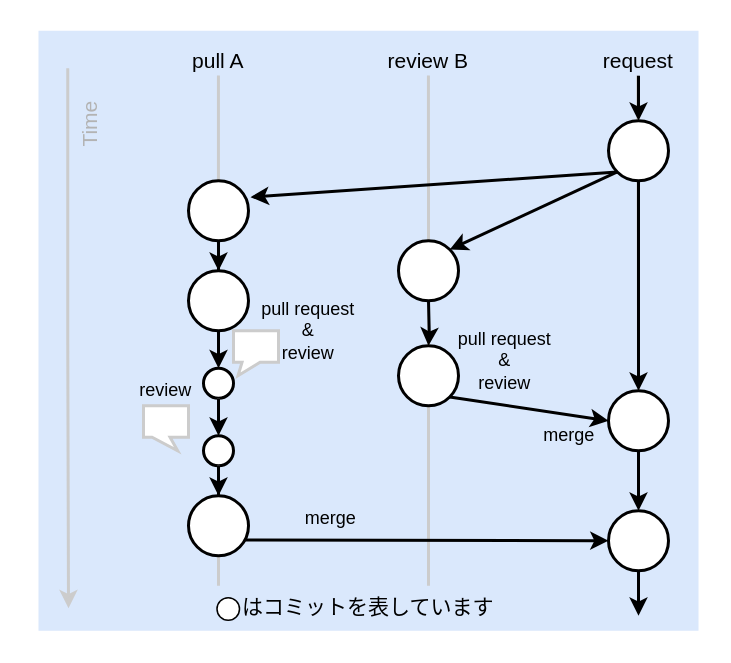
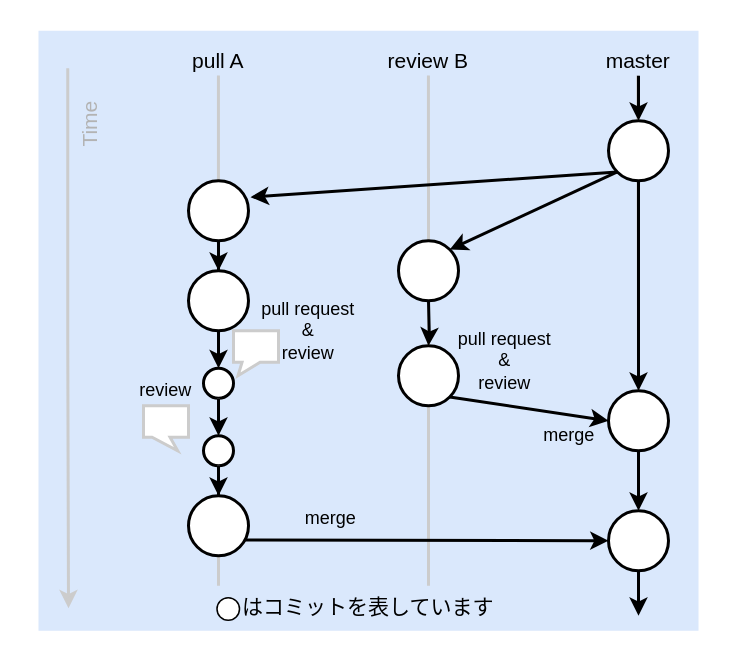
node "request": label "request" -> "master"
